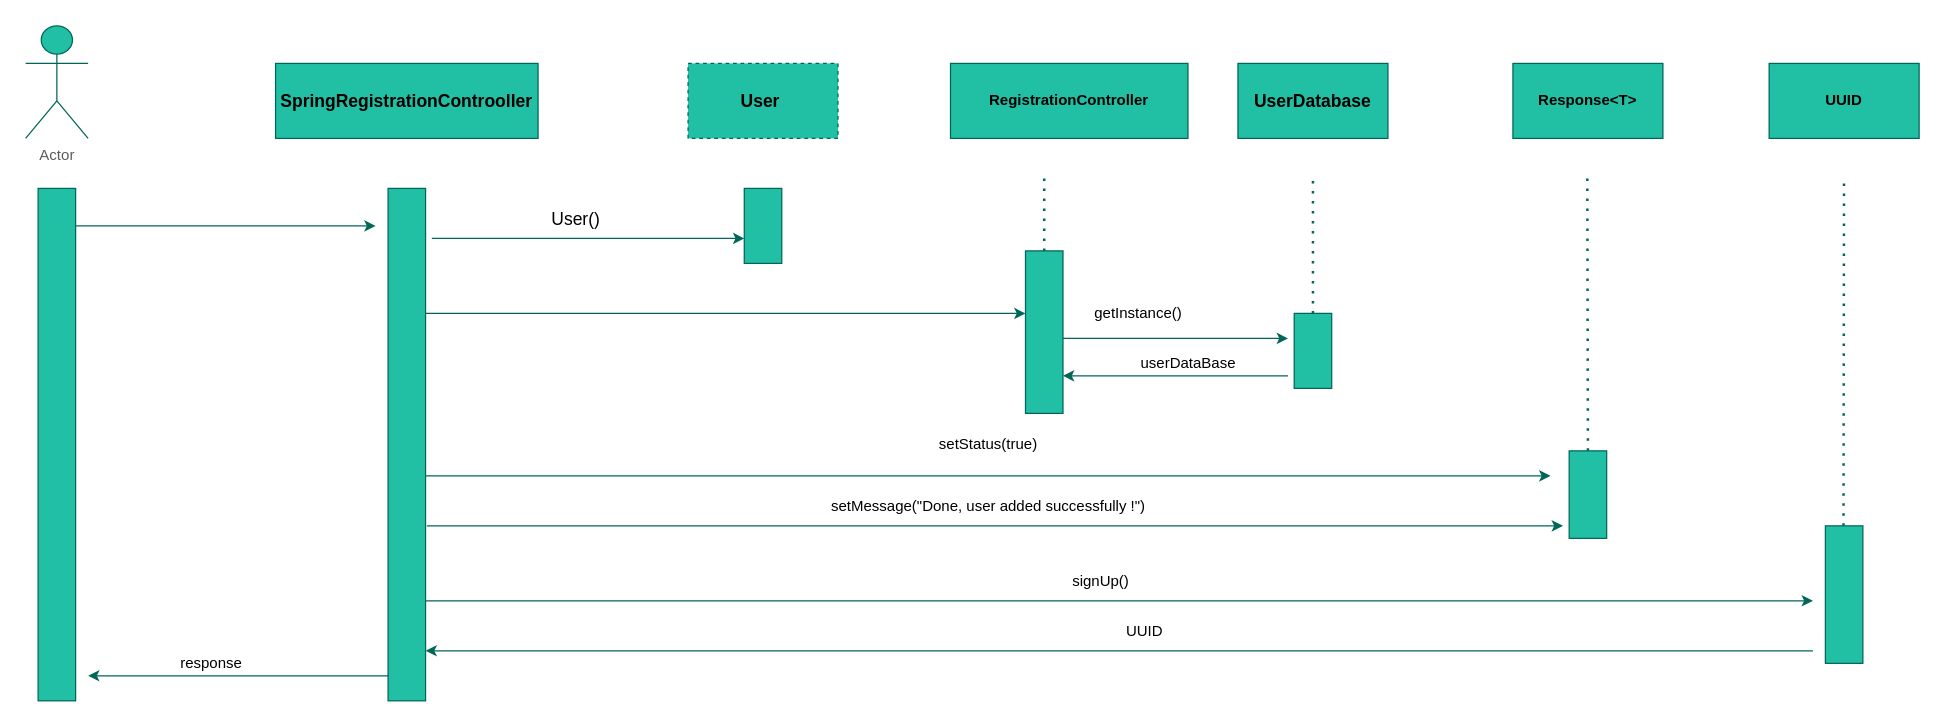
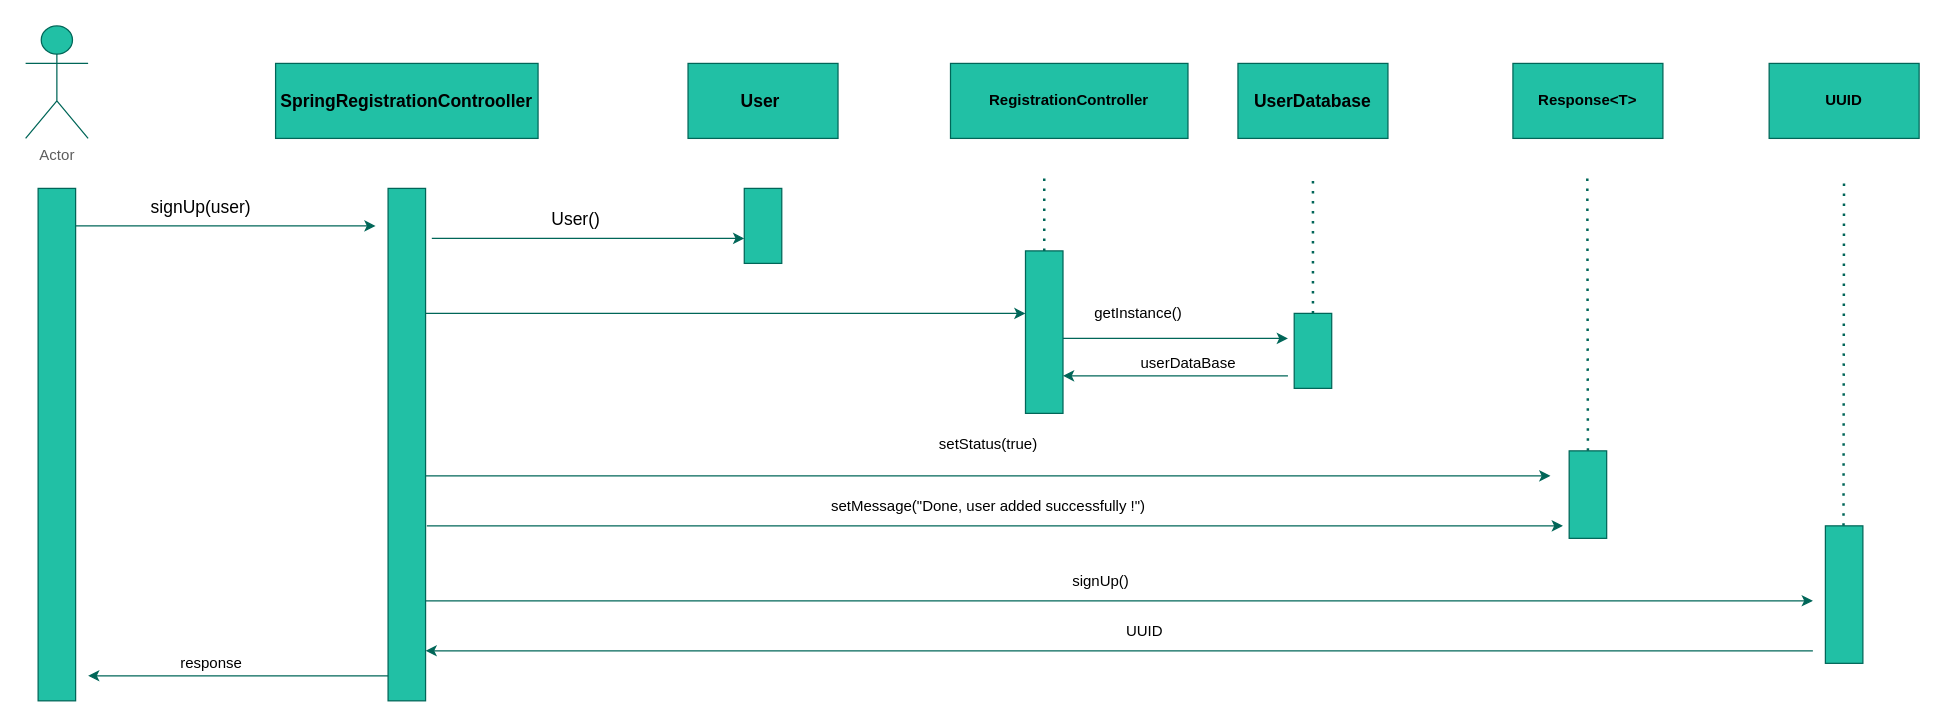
node "User": style dashed -> solid
node "signUp(user)": added
